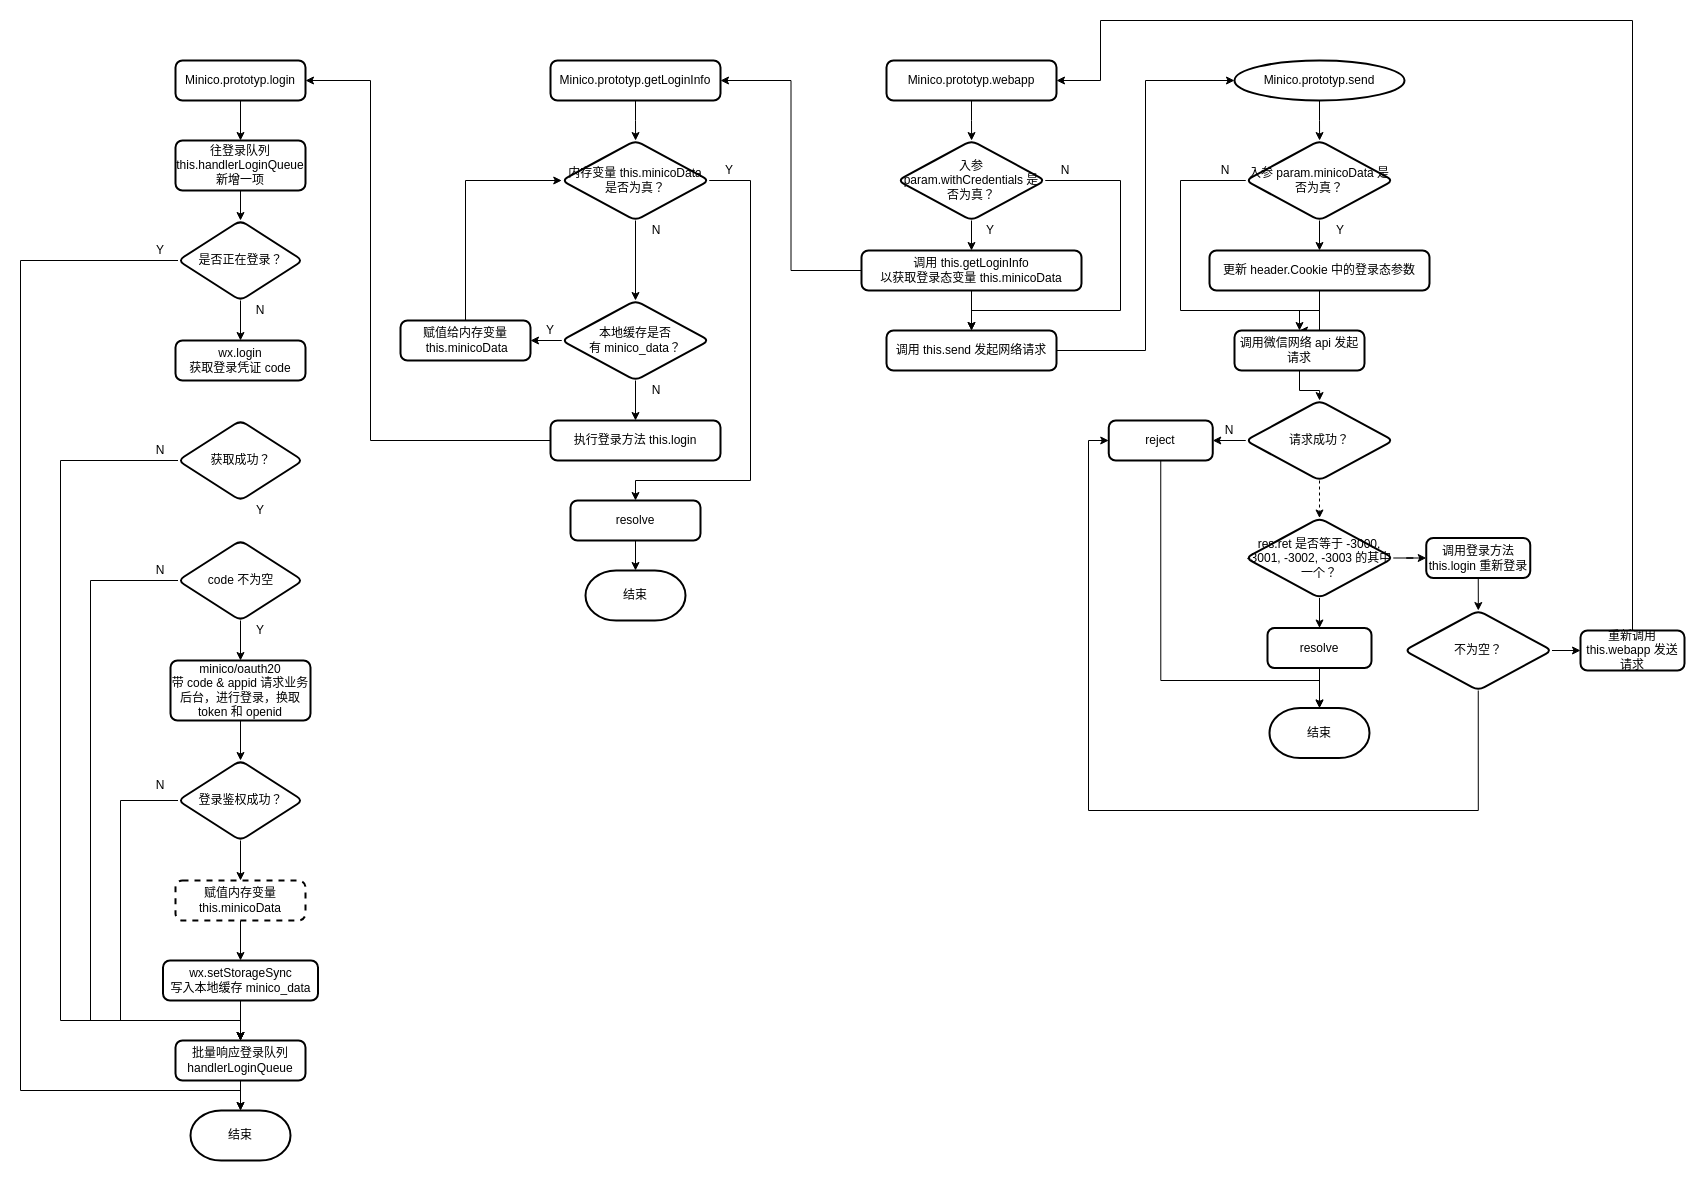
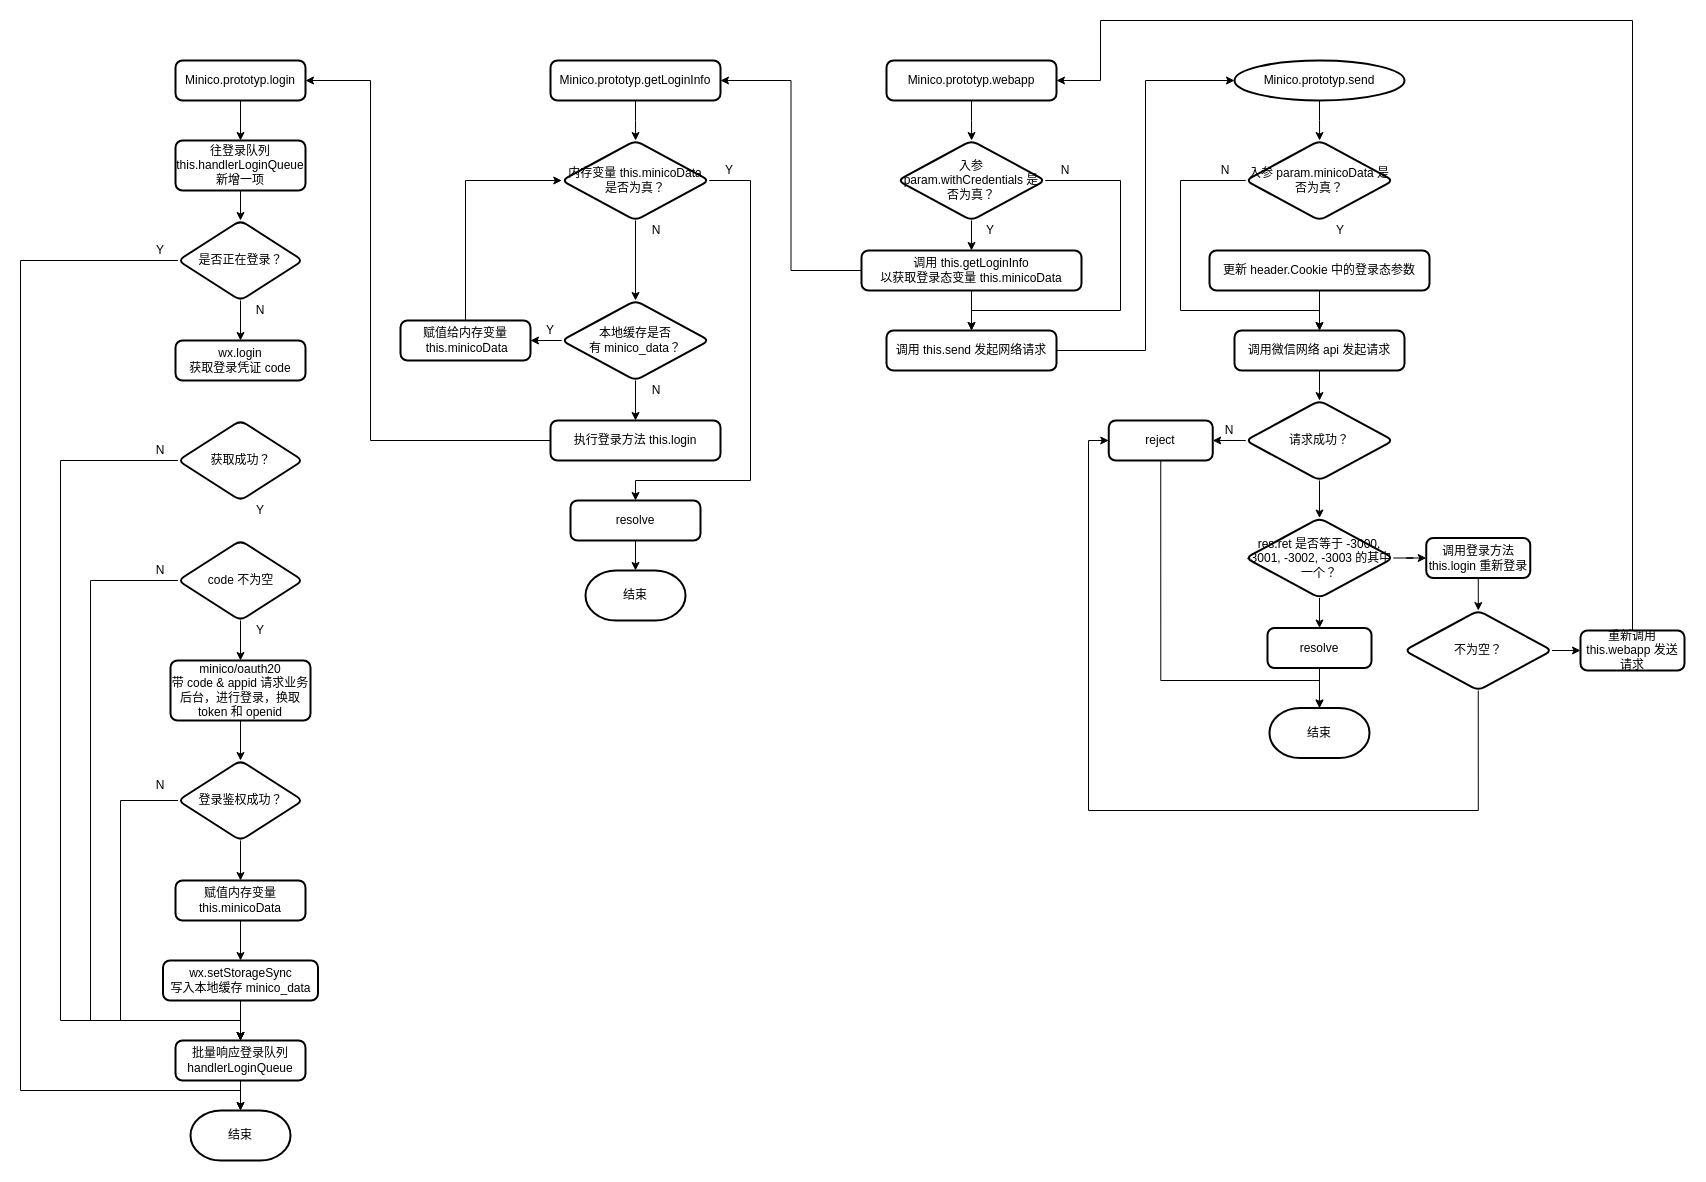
edge "入参 param.minicoData 是否为真？" -> "更新 header.Cookie 中的登录态参数": removed
node "调用微信网络 api 发起请求": size 130x40 -> 170x40
edge "请求成功？" -> "res.ret 是否等于 -3000, -3001, -3002, -3003 的其中一个？": style dashed -> solid
node "赋值内存变量 this.minicoData": style dashed -> solid
